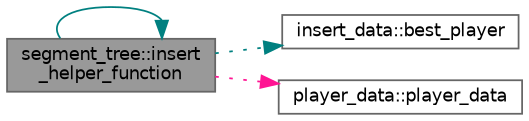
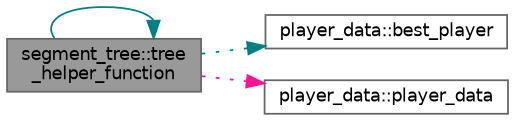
node "insert_data::best_player": label "insert_data::best_player" -> "player_data::best_player"
node "segment_tree::insert _helper_function": label "segment_tree::insert _helper_function" -> "segment_tree::tree _helper_function"
